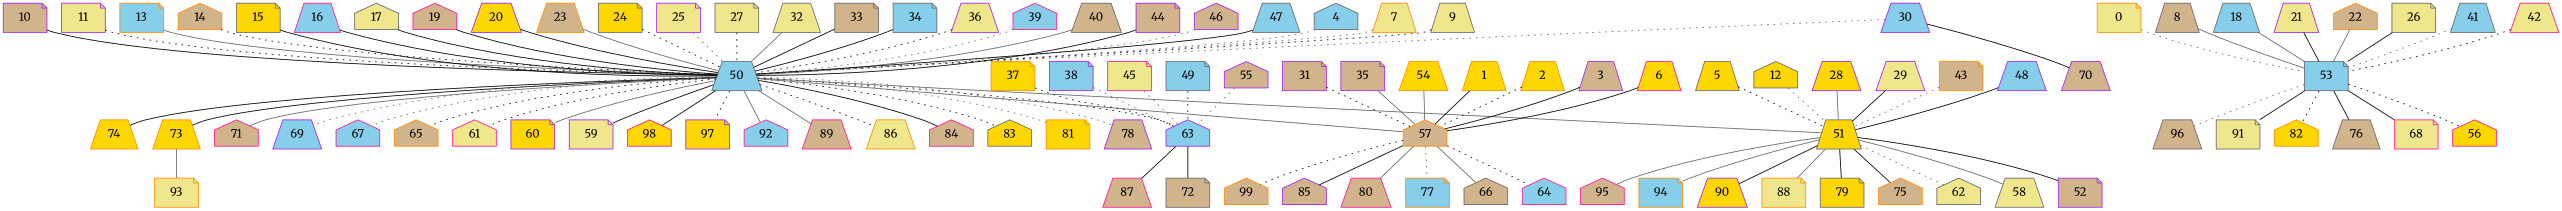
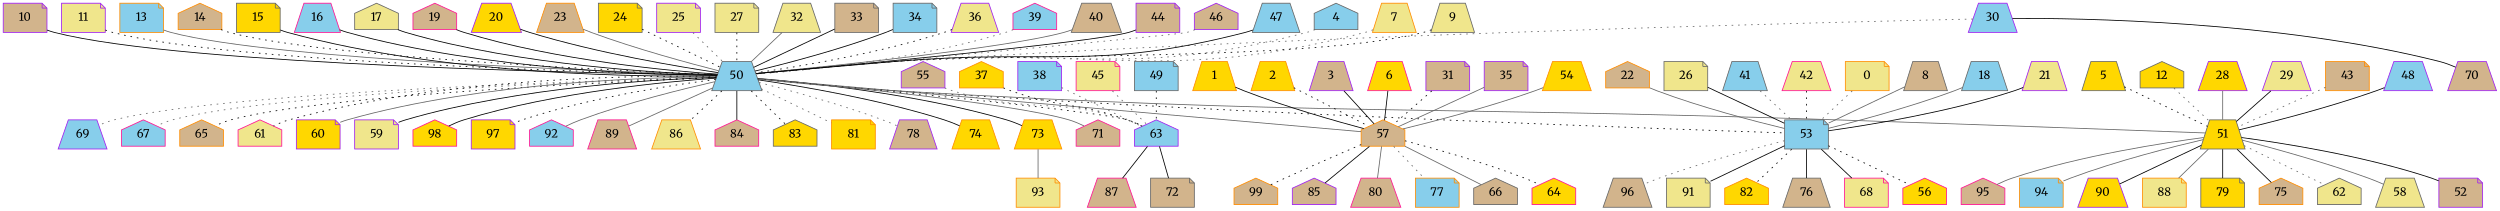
node "37": shape note -> house
edge "50" -- "53": added
node "64": fillcolor skyblue -> gold
